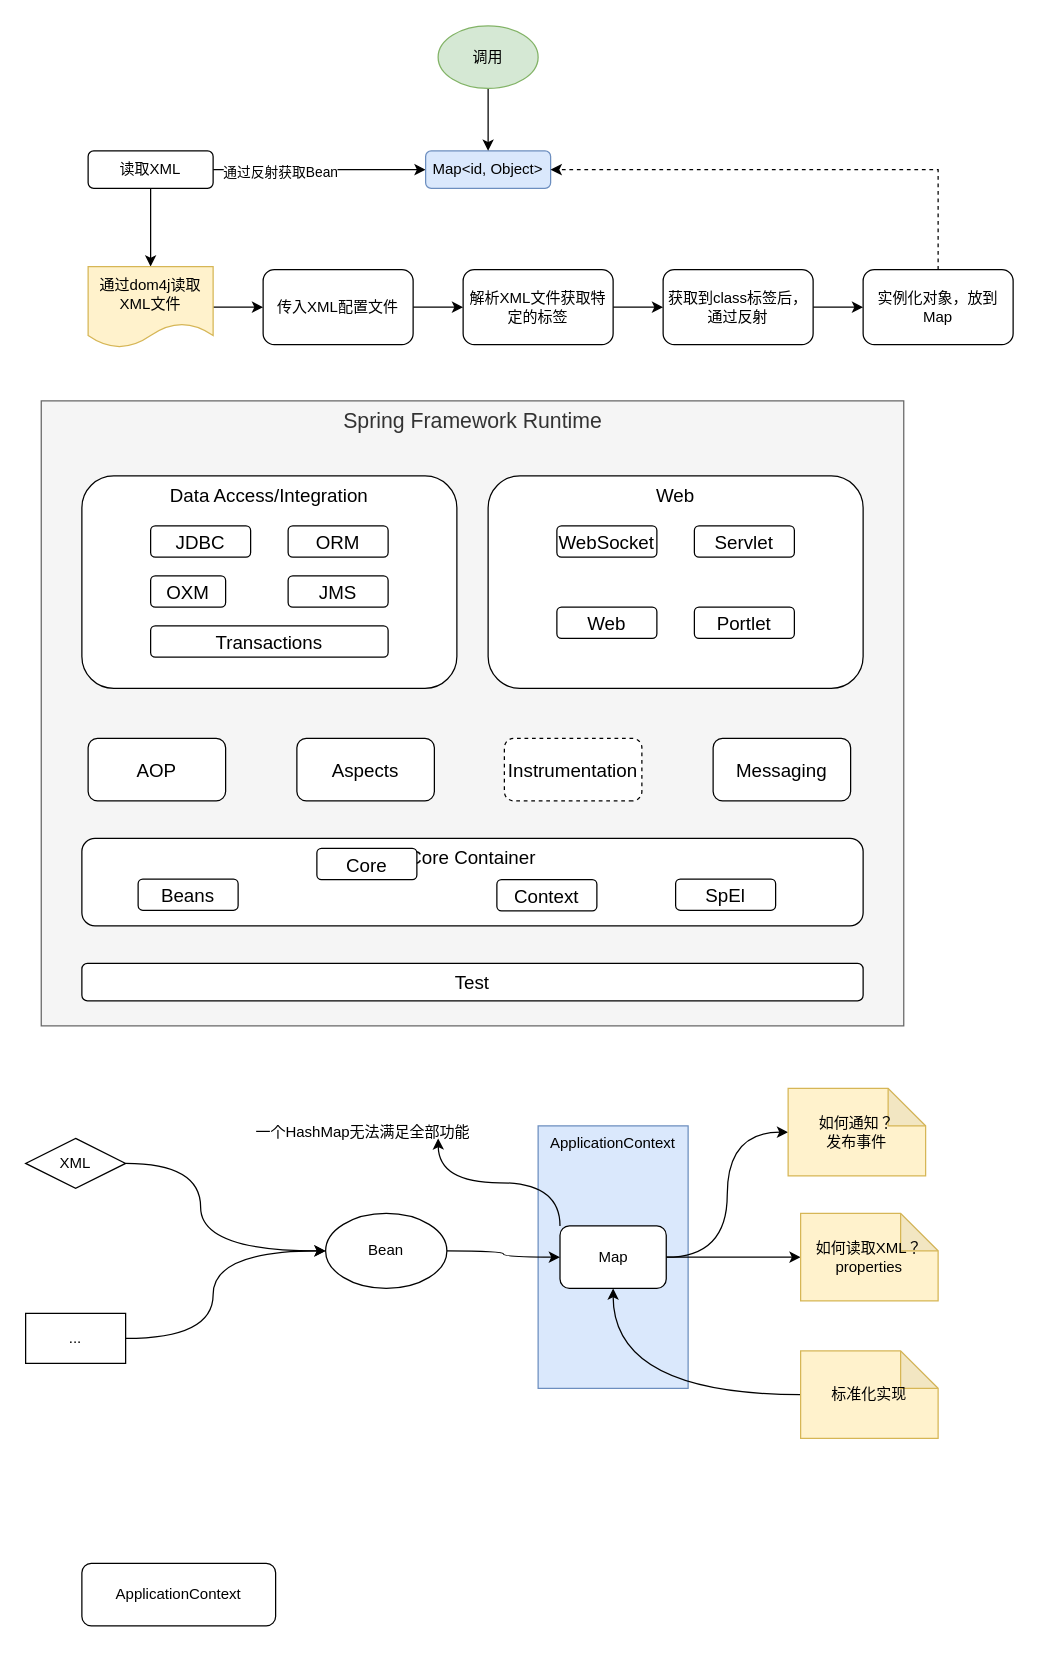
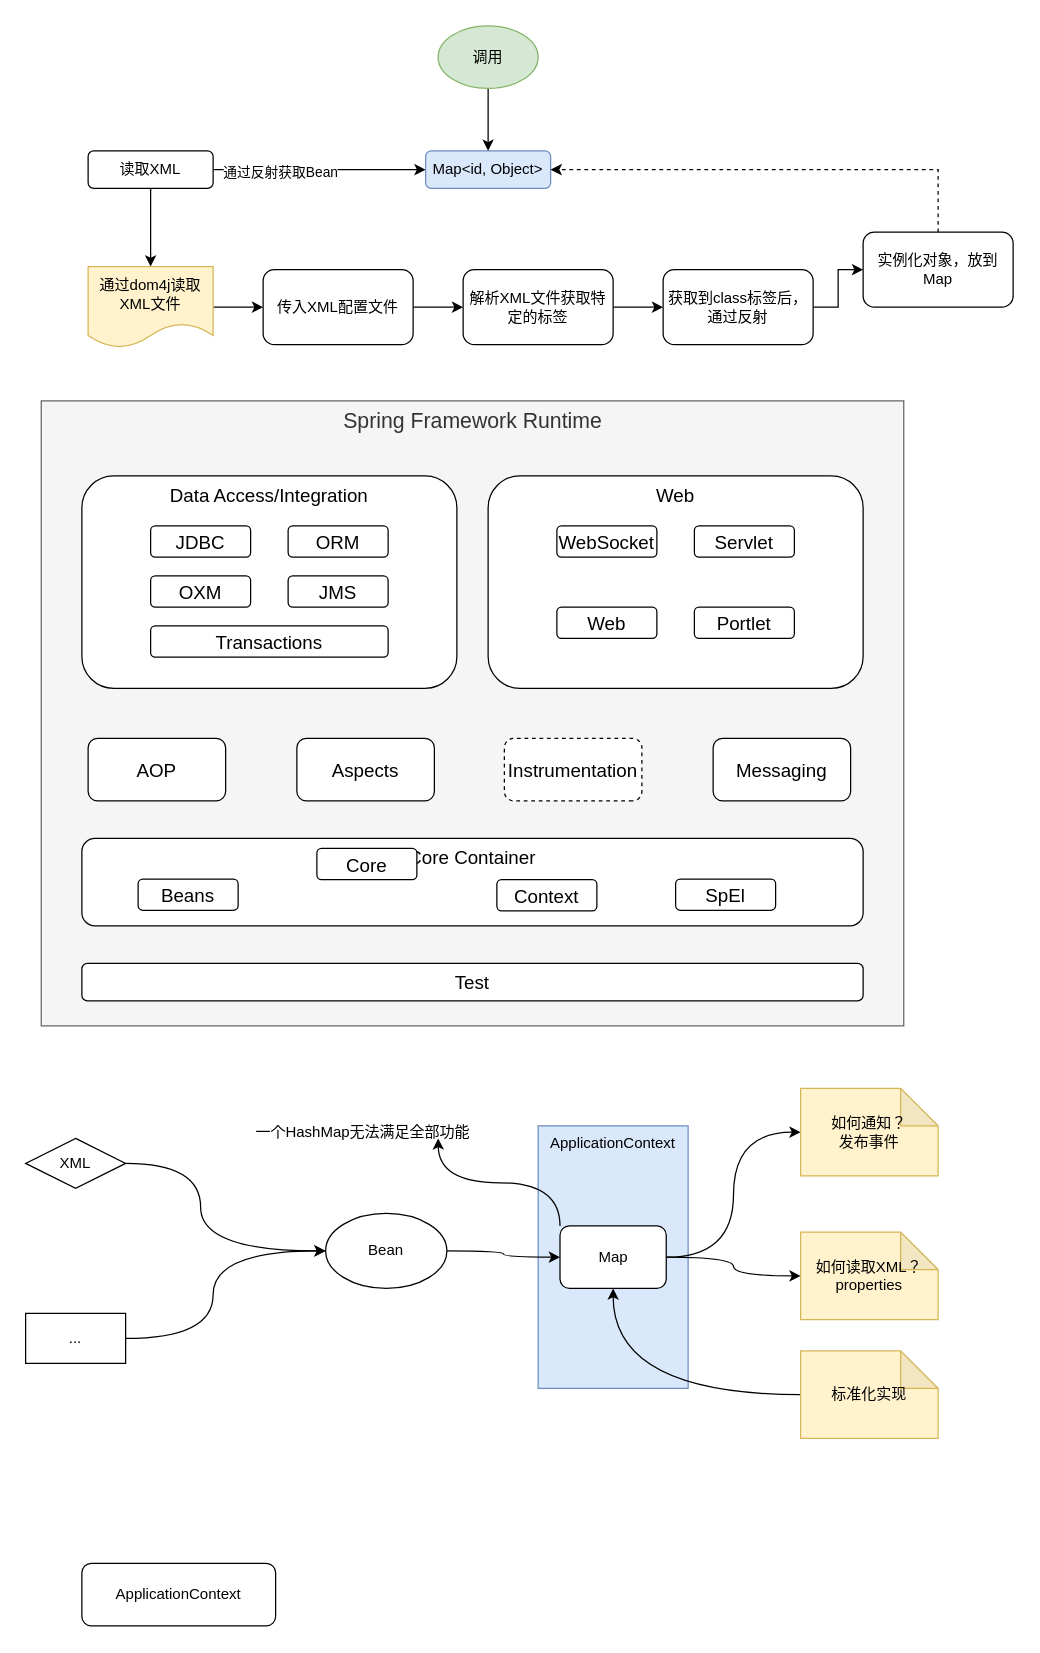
node "实例化对象，放到Map": moved (938, 307) -> (938, 269)
node "OXM": size 75x31 -> 100x31
node "如何通知？ 发布事件": moved (857, 1132) -> (869, 1132)
node "如何读取XML？ properties": moved (869, 1257) -> (869, 1276)
